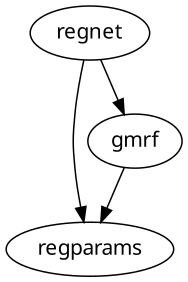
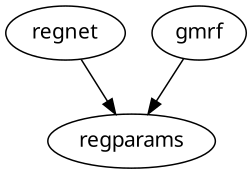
edge "regnet" -> "gmrf": removed
